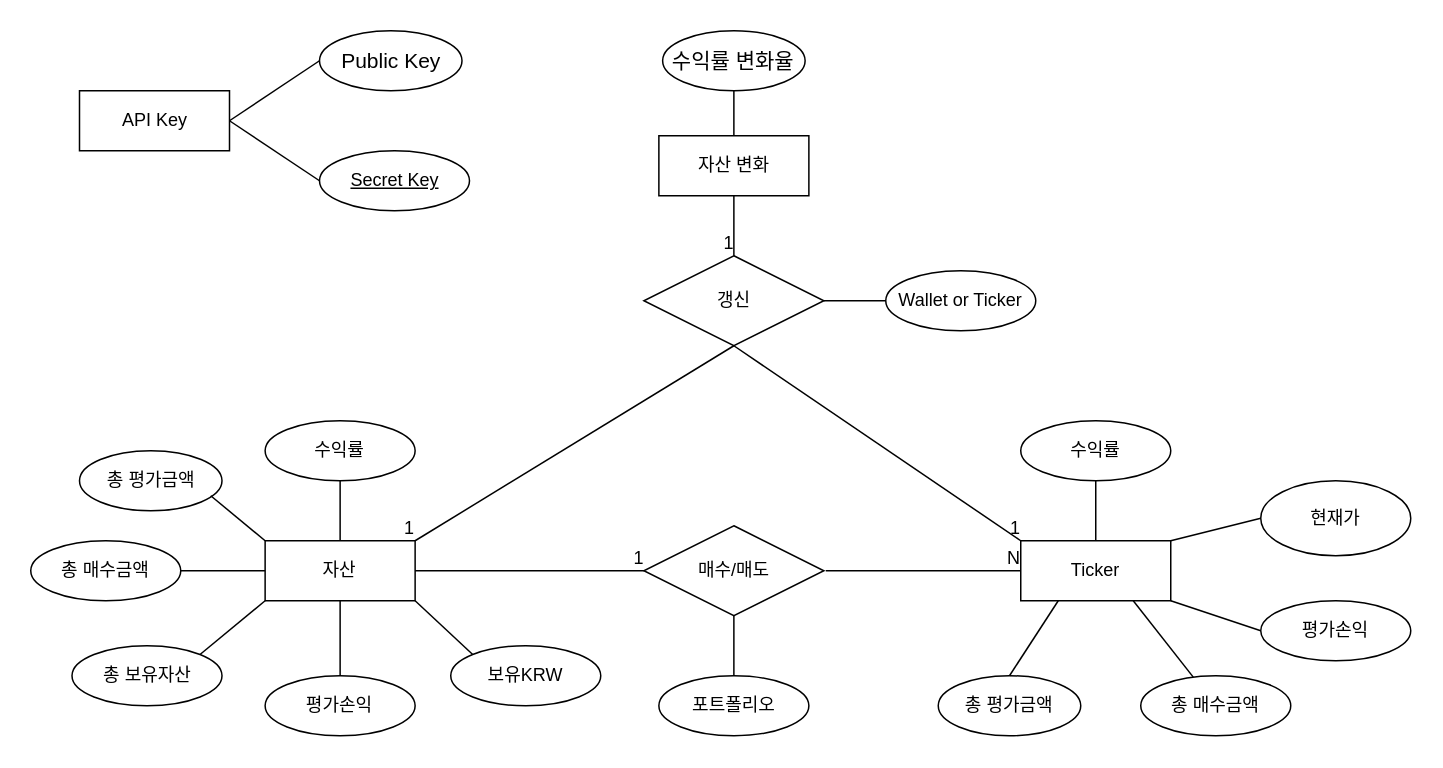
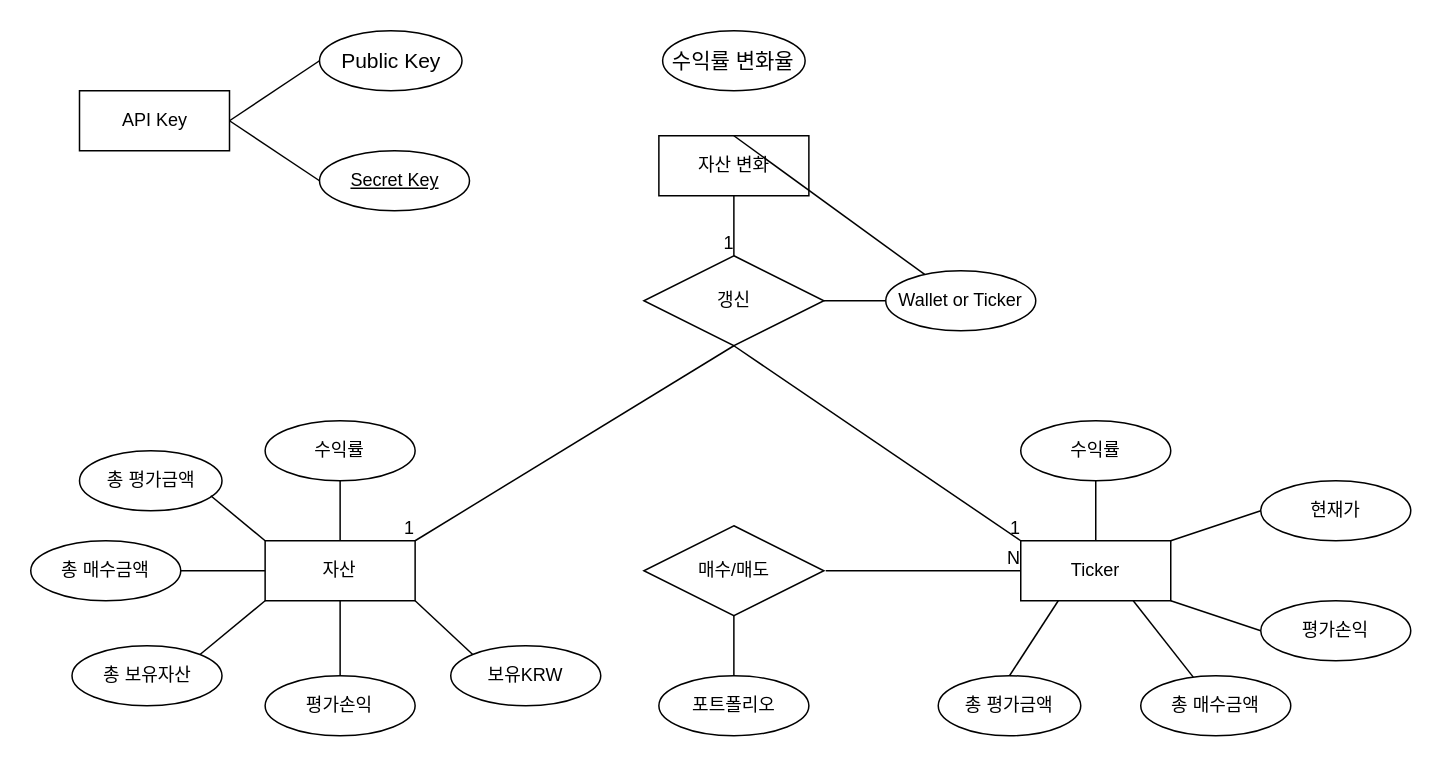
edge "수익률 변화율" -- "자산 변화": now "Wallet or Ticker" -- "자산 변화"
node "현재가": size 150x75 -> 150x60
edge "자산" -- "매수/매도": removed, label "1"
